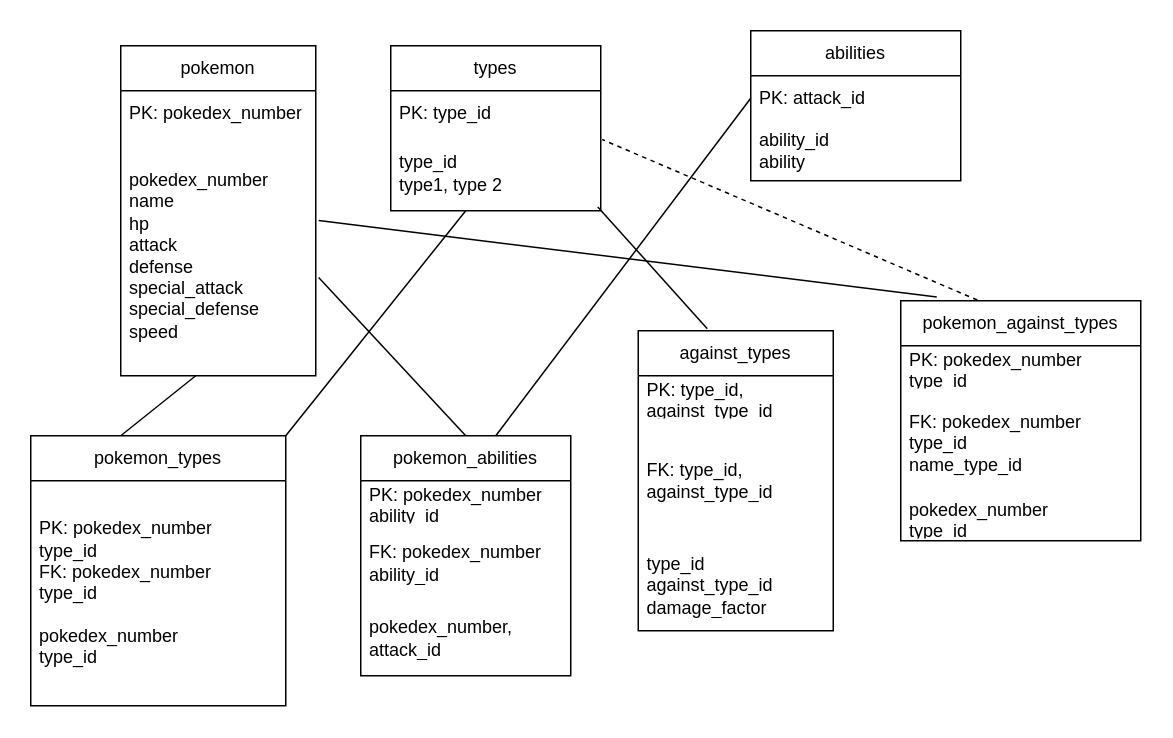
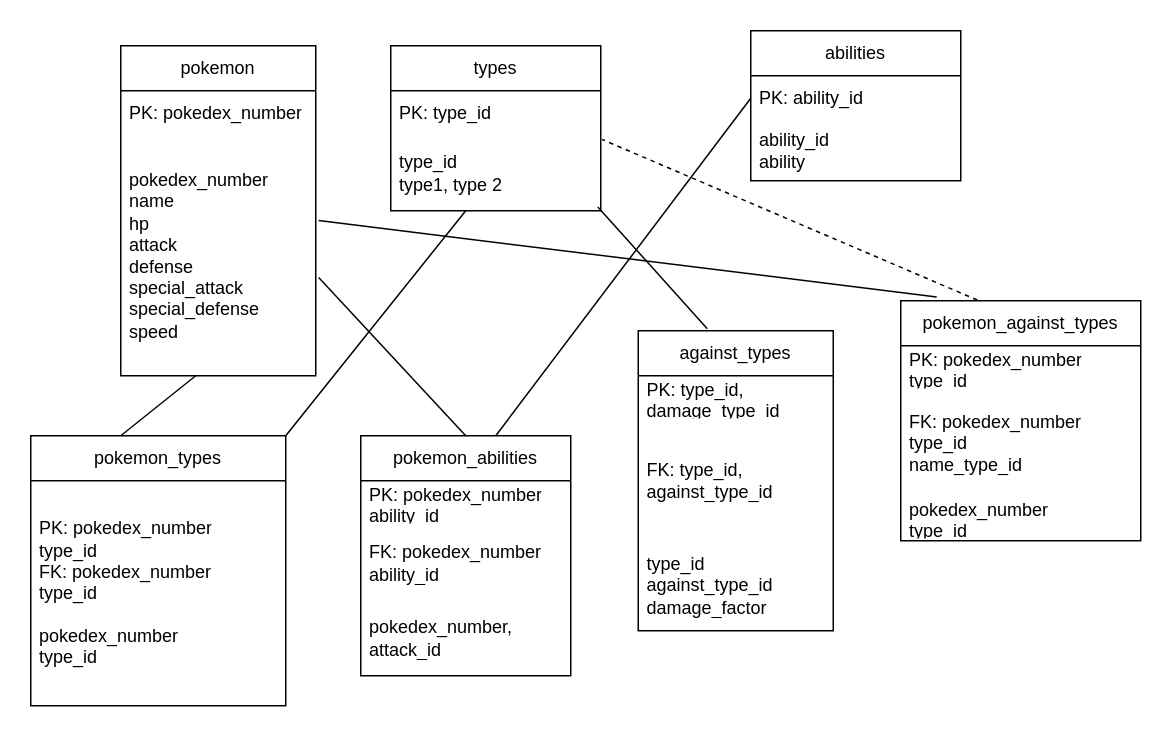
node "PK: attack_id": label "PK: attack_id" -> "PK: ability_id"
node "PK: type_id, against_type_id": label "PK: type_id, against_type_id" -> "PK: type_id, damage_type_id"
